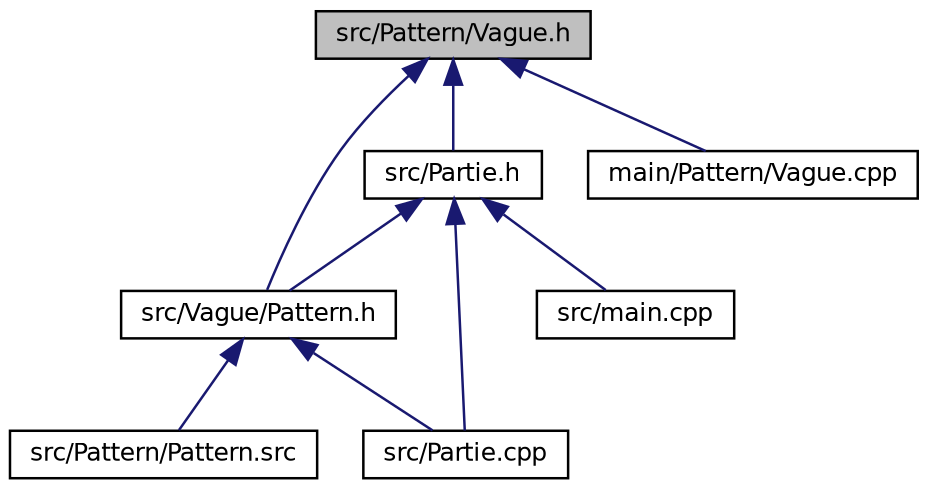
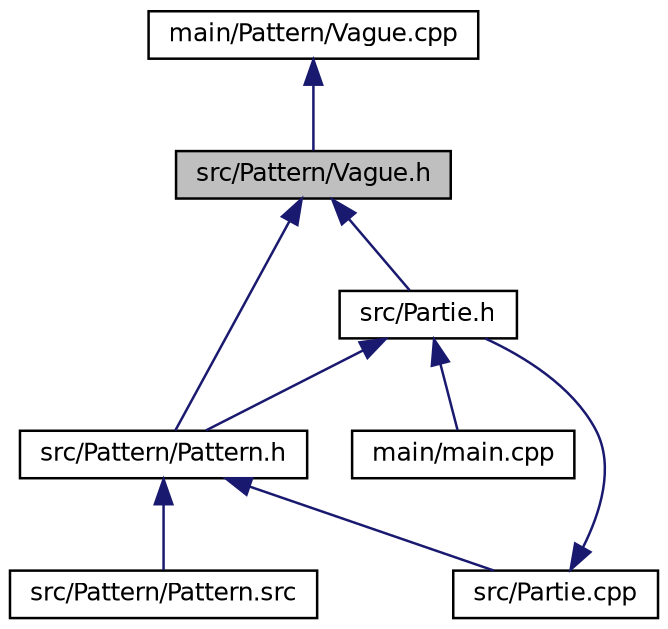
edge "main/Pattern/Vague.cpp" -> "src/Pattern/Vague.h": reversed
node "src/Vague/Pattern.h": label "src/Vague/Pattern.h" -> "src/Pattern/Pattern.h"
node "src/main.cpp": label "src/main.cpp" -> "main/main.cpp"
edge "src/Partie.cpp" -> "src/Partie.h": reversed
